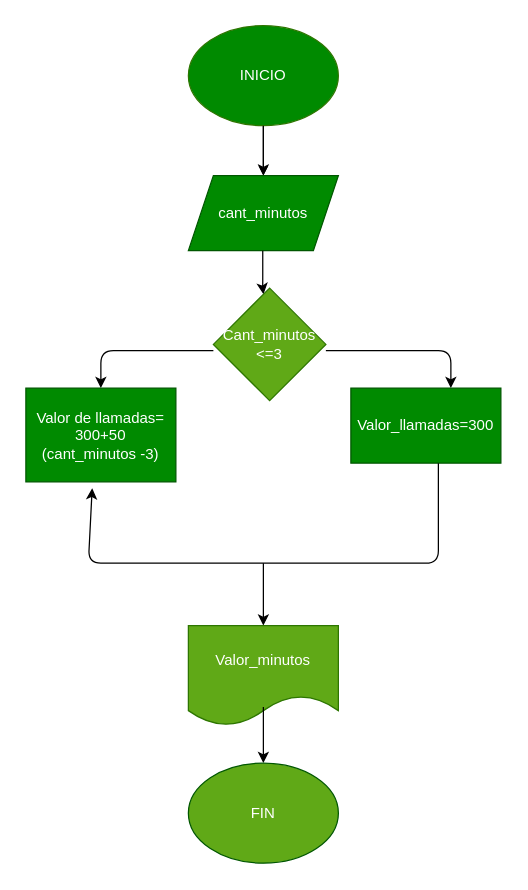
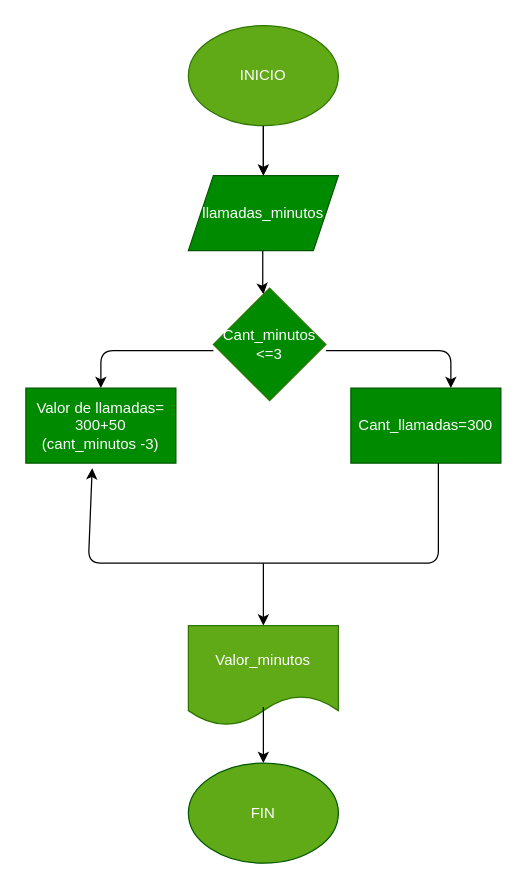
node "INICIO": fillcolor #008a00 -> #60a917
node "cant_minutos": label "cant_minutos" -> "llamadas_minutos"
node "Cant_minutos <=3": fillcolor #60a917 -> #008a00
node "Valor_llamadas=300": label "Valor_llamadas=300" -> "Cant_llamadas=300"
node "Valor de llamadas= 300+50 (cant_minutos -3)": size 150x94 -> 150x75
